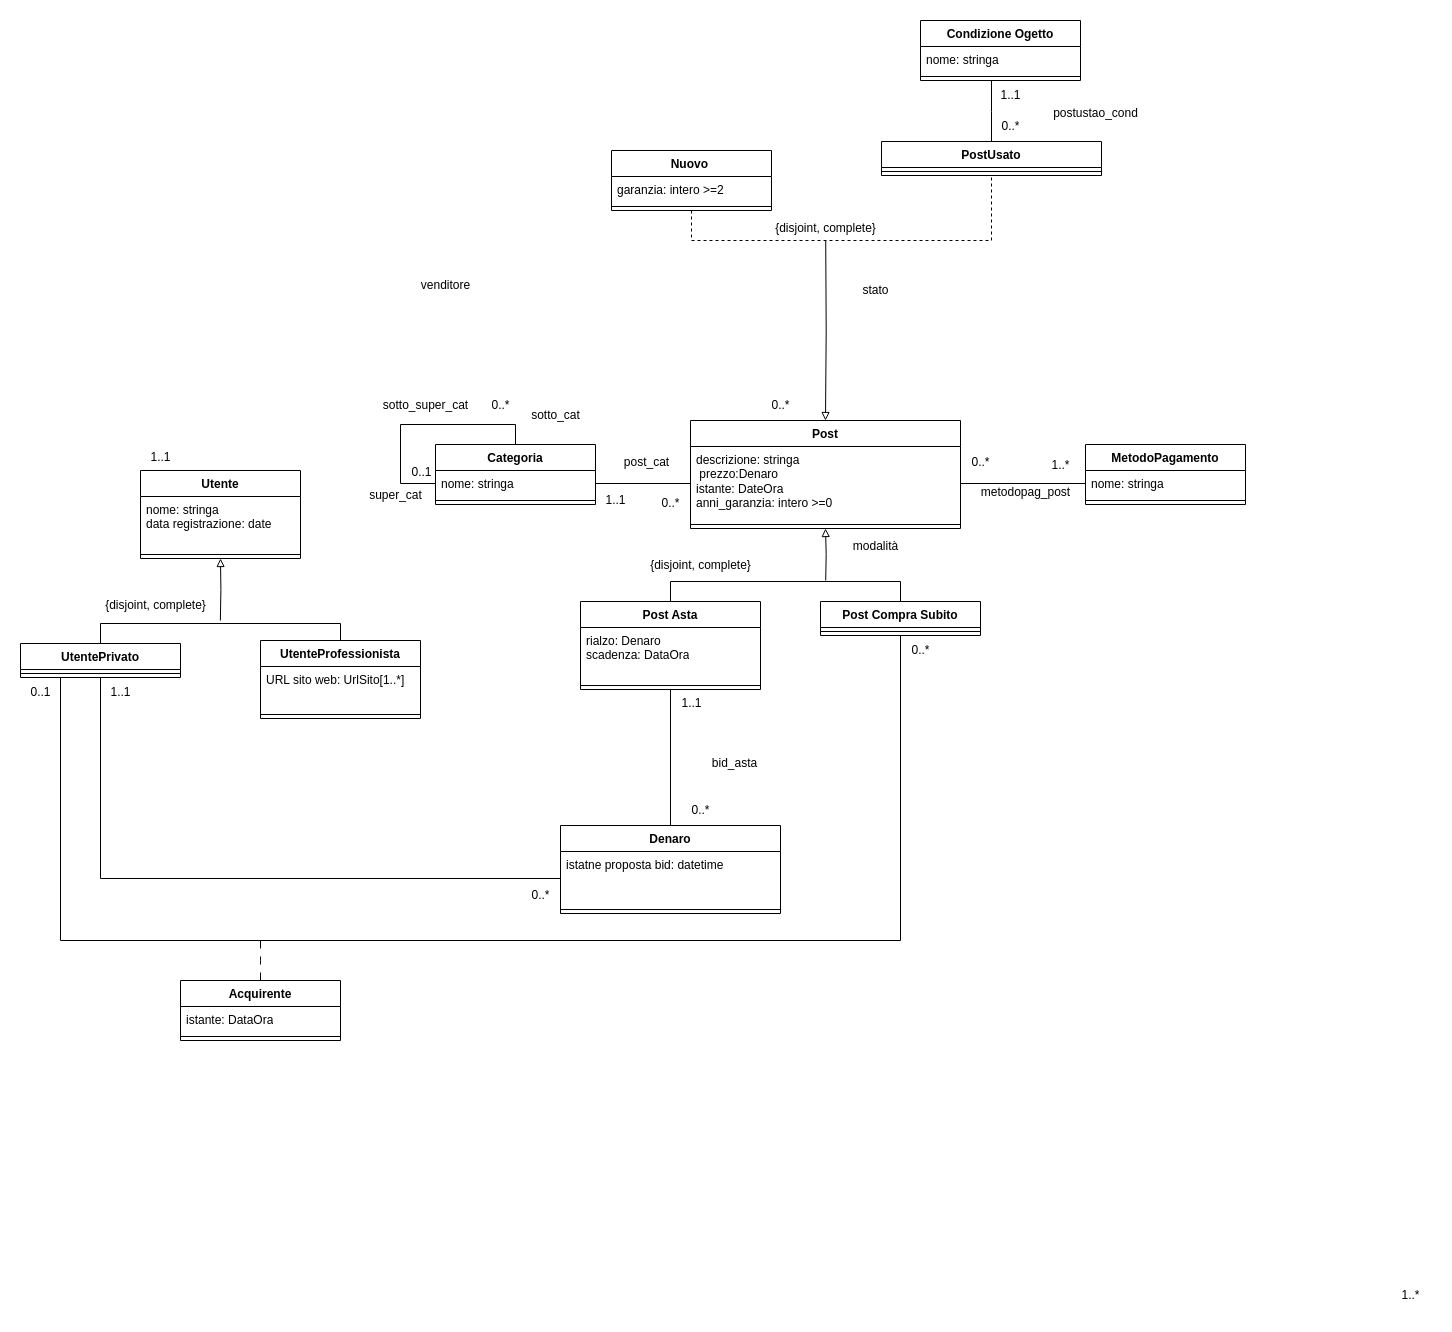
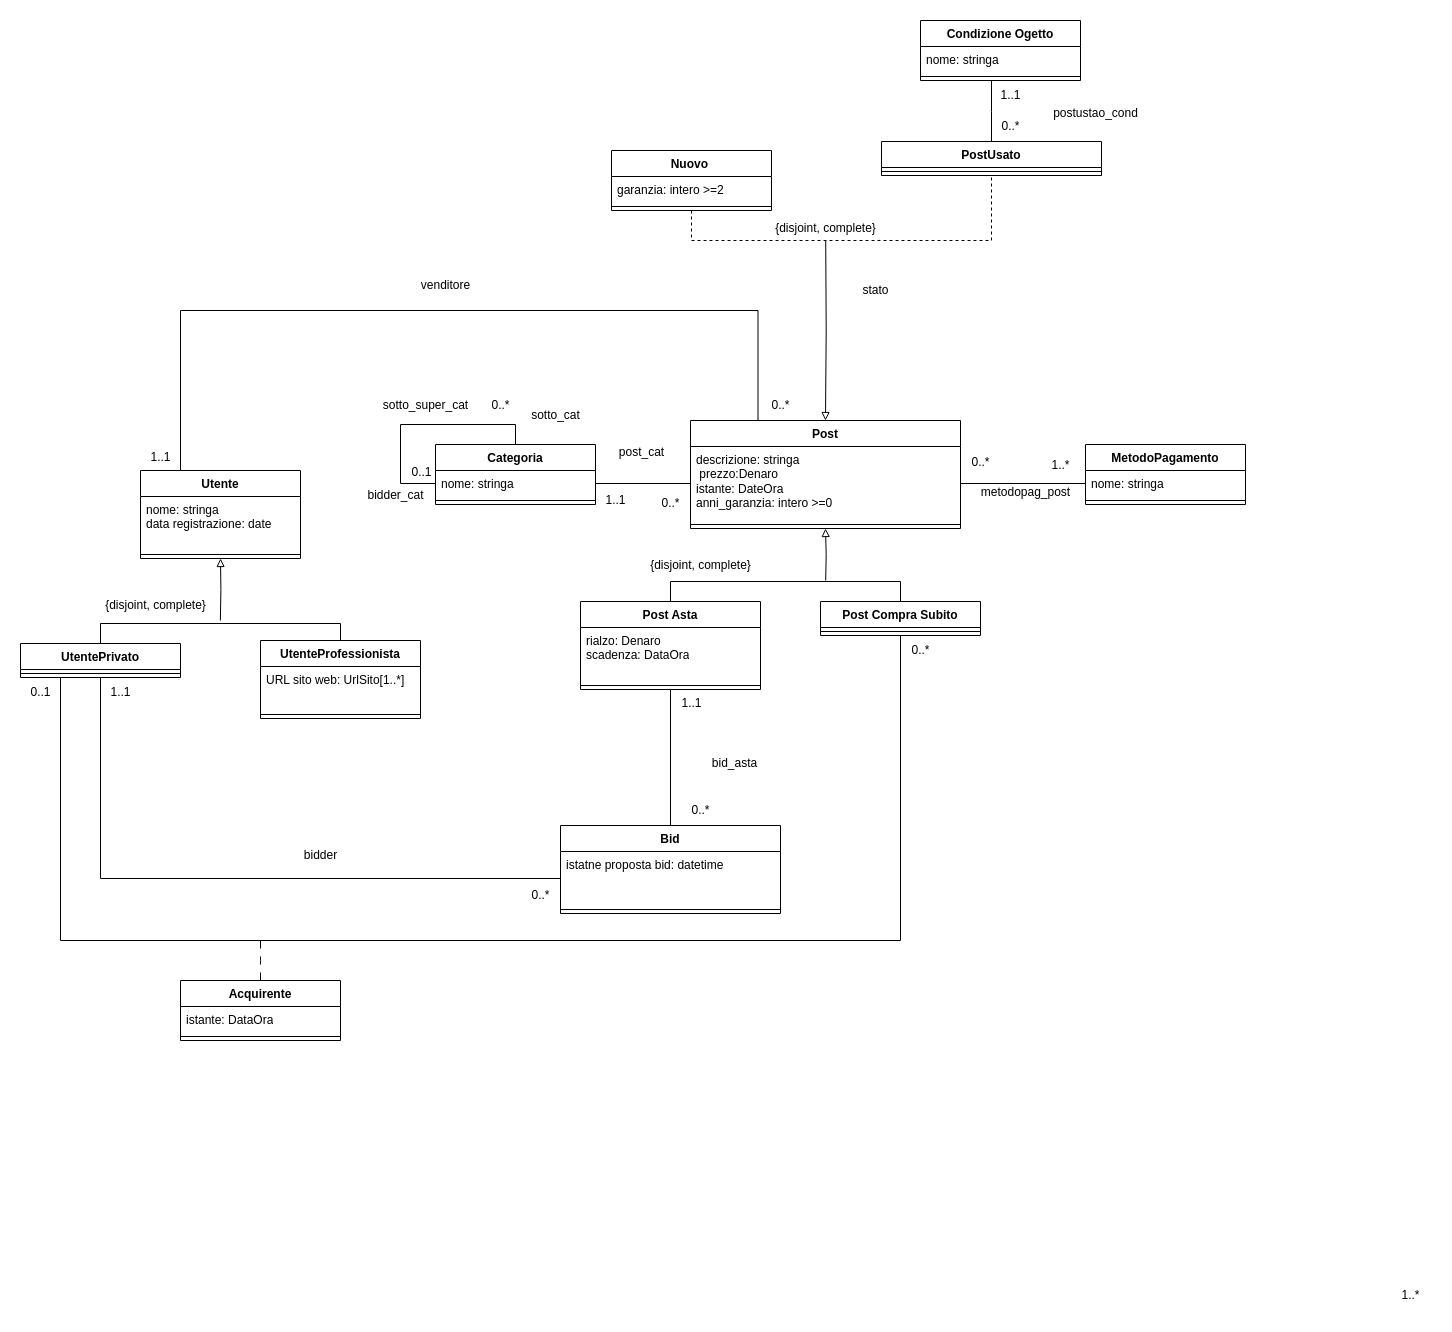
edge "Post" -- "Utente": added
node "post_cat": moved (647, 463) -> (642, 453)
node "super_cat": label "super_cat" -> "bidder_cat"
node "modalità": removed
node "Denaro": label "Denaro" -> "Bid"
node "bidder": added
